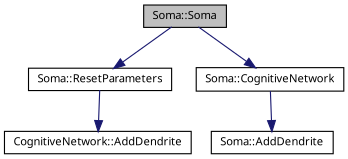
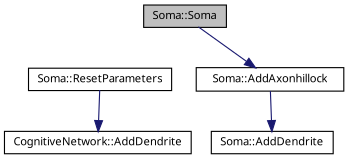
edge "Soma::Soma" -> "Soma::ResetParameters": removed
node "Soma::CognitiveNetwork": label "Soma::CognitiveNetwork" -> "Soma::AddAxonhillock"
